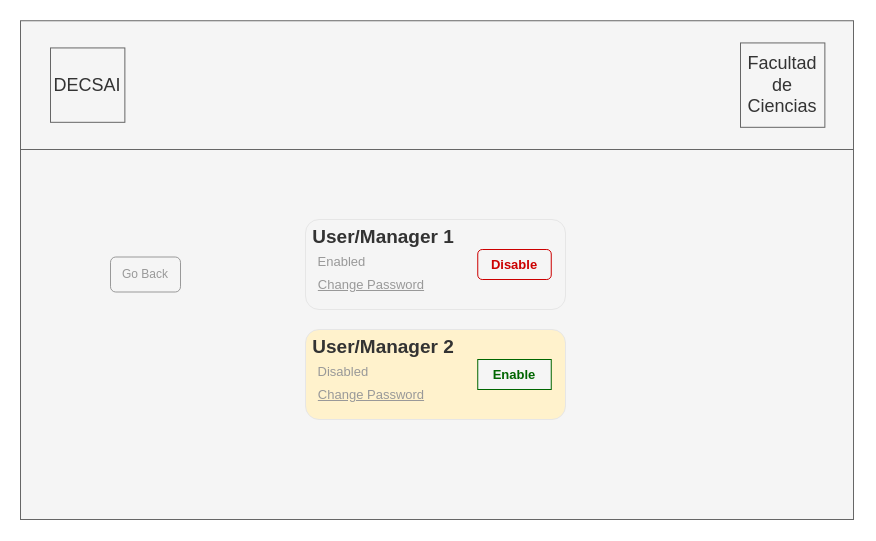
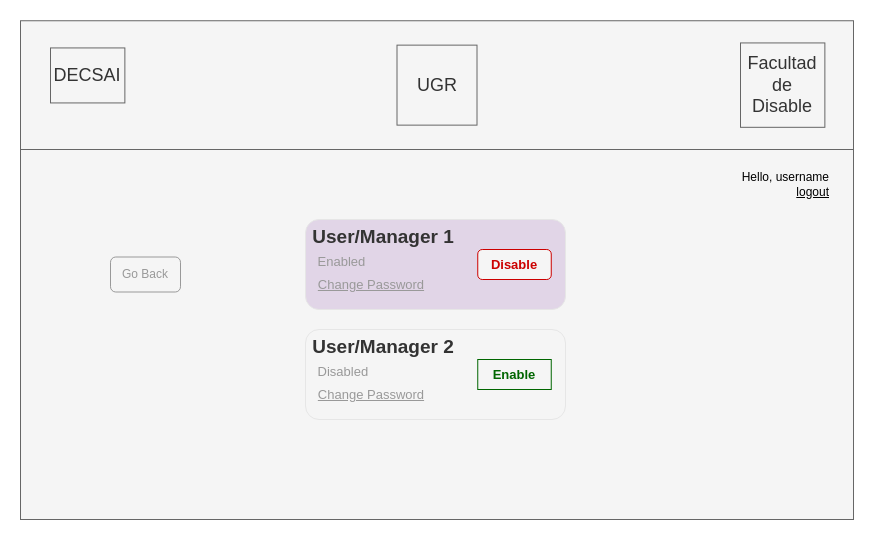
node "DECSAI": size 74x74 -> 74x55
node "UGR": added
node "Facultad de Ciencias": label "Facultad de Ciencias" -> "Facultad de Disable"
node "Hello, username logout": added
node "User/Manager 1 Enabled Change Password": fillcolor #f5f5f5 -> #e1d5e7
node "User/Manager 2 Disabled Change Password": fillcolor #fff2cc -> #f5f5f5
